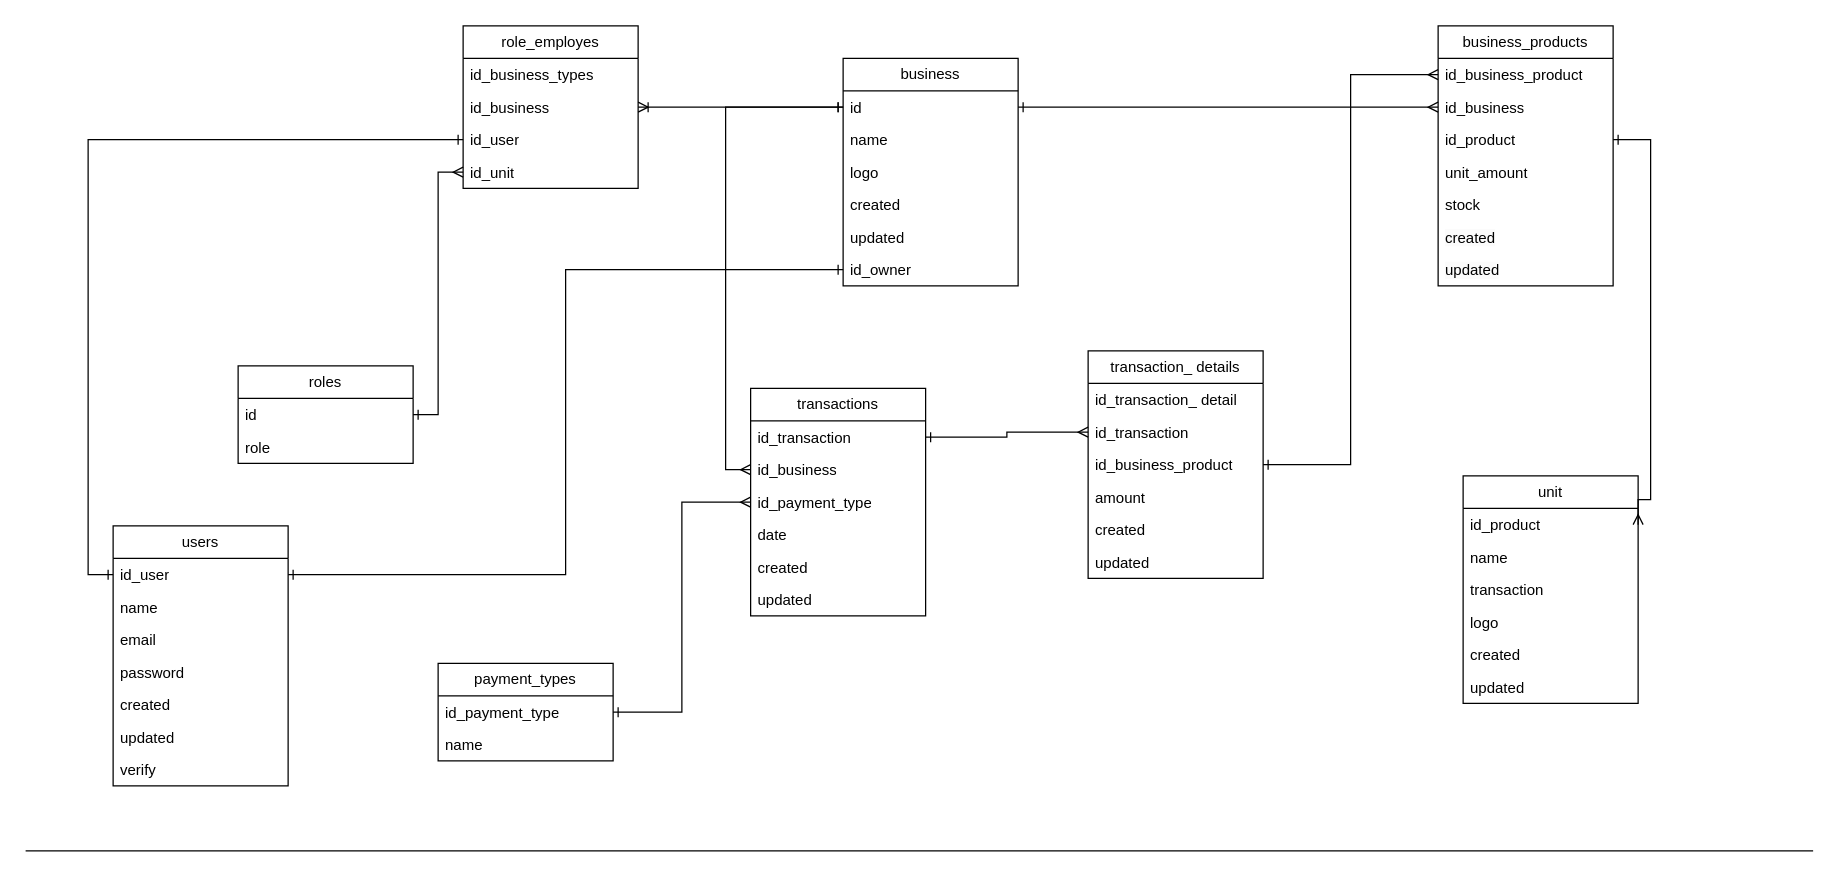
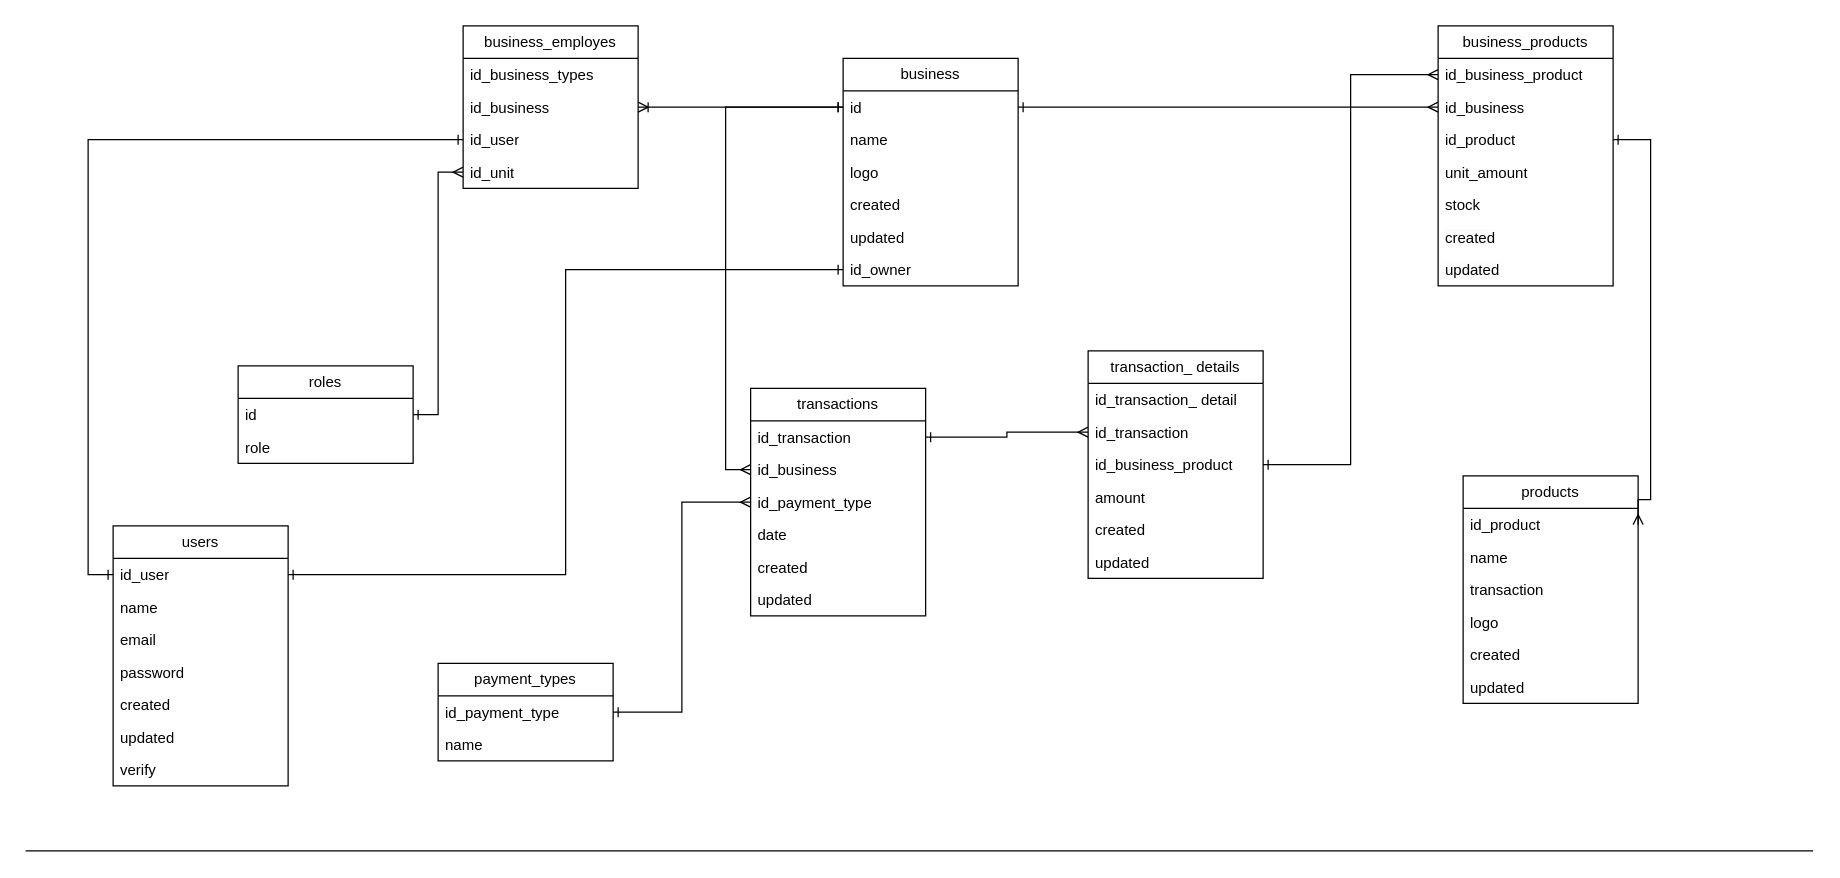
node "role_employes": label "role_employes" -> "business_employes"
node "unit": label "unit" -> "products"
